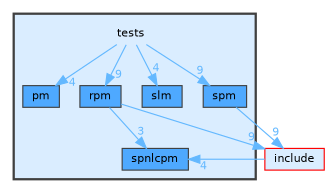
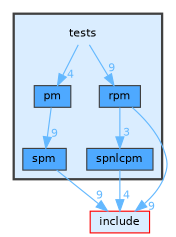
edge "tests" -> "spm": now "pm" -> "spm"
node "slm": removed
edge "include" -> "spnlcpm": reversed
